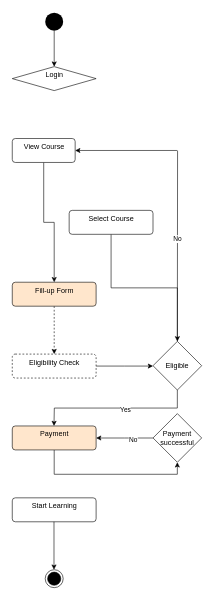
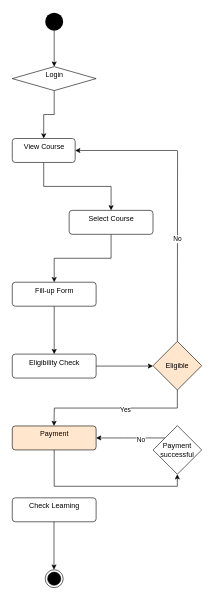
edge "Login" -> "View Course": added
edge "View Course" -> "Fill-up Form": now "View Course" -> "Select Course"
edge "Select Course" -> "Eligible": now "Select Course" -> "Fill-up Form"
node "Fill-up Form": fillcolor #ffe6cc -> #ffffff
edge "Fill-up Form" -> "Eligibility Check": style dashed -> solid
node "Eligibility Check": style dashed -> solid
node "Eligible": fillcolor #ffffff -> #ffe6cc
node "Payment successful": moved (178, 438) -> (178, 450)
node "Start Learning": label "Start Learning" -> "Check Learning"
